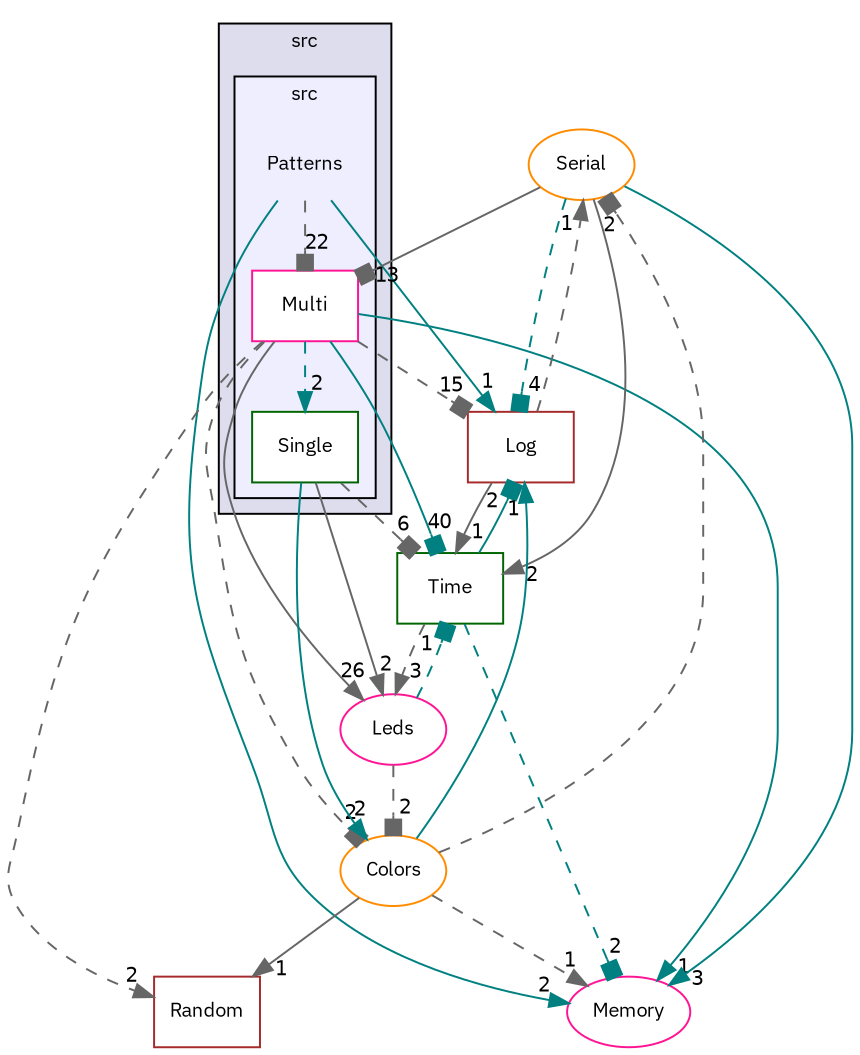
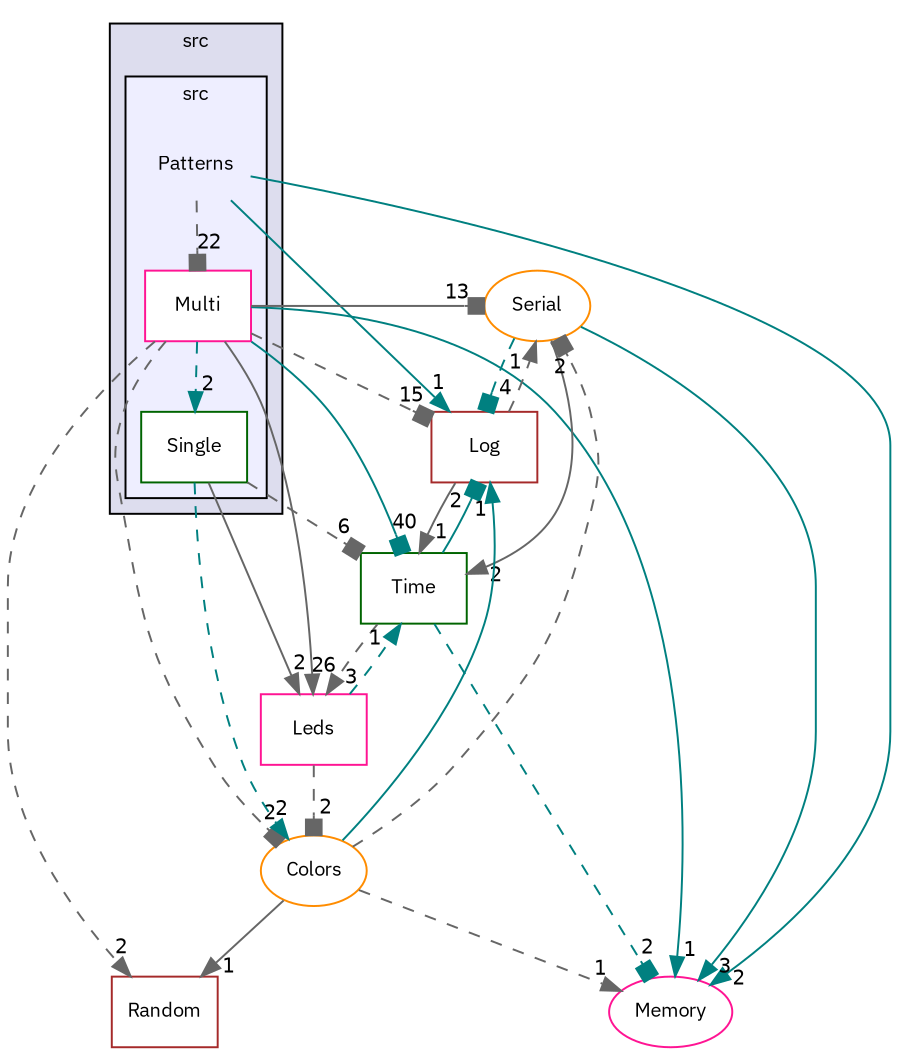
edge "Serial" -> "Multi": reversed
edge "Single" -> "Colors": style solid -> dashed
edge "Leds" -> "Time": arrowhead box -> normal
node "Leds": shape ellipse -> box
